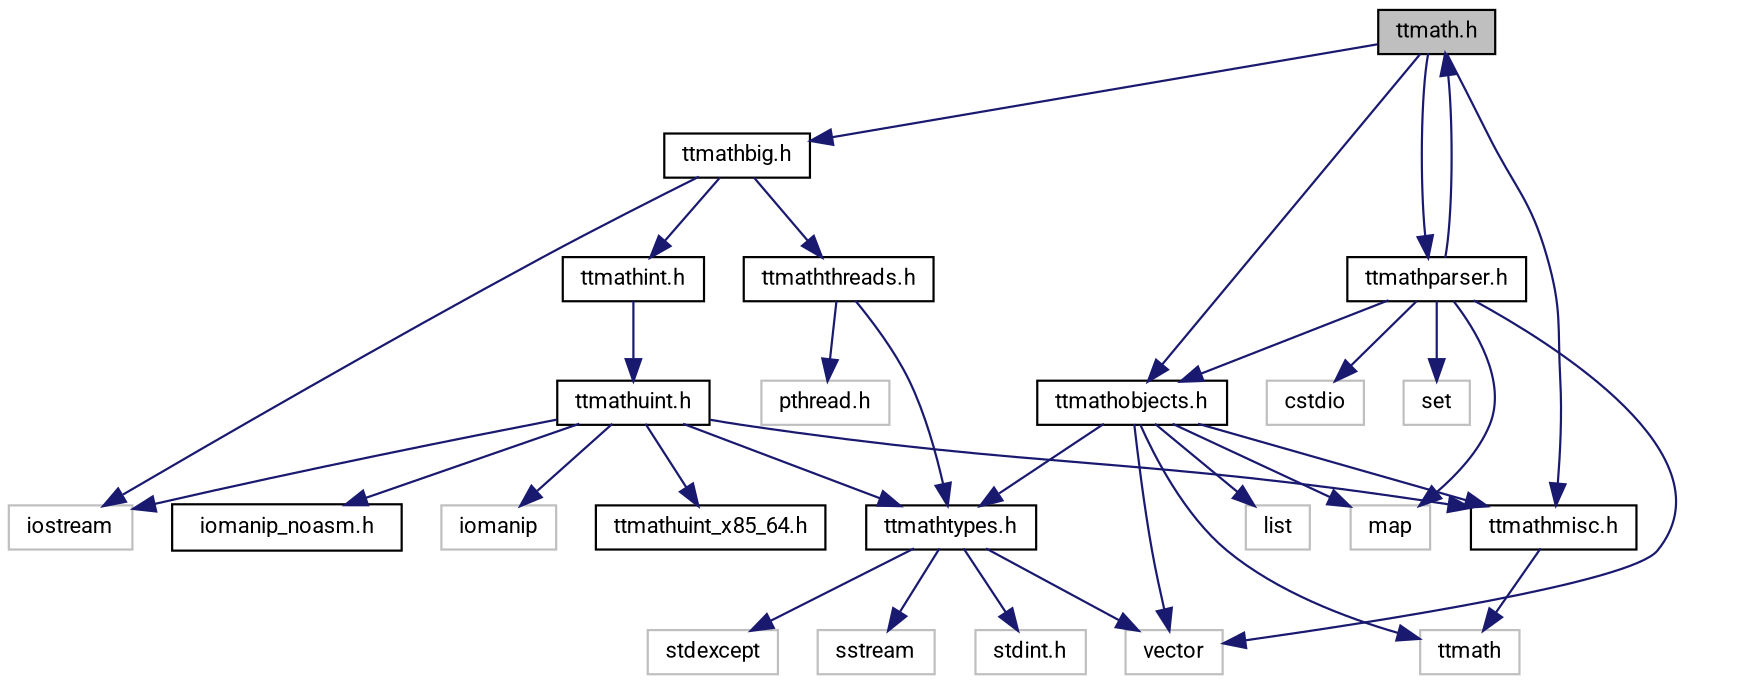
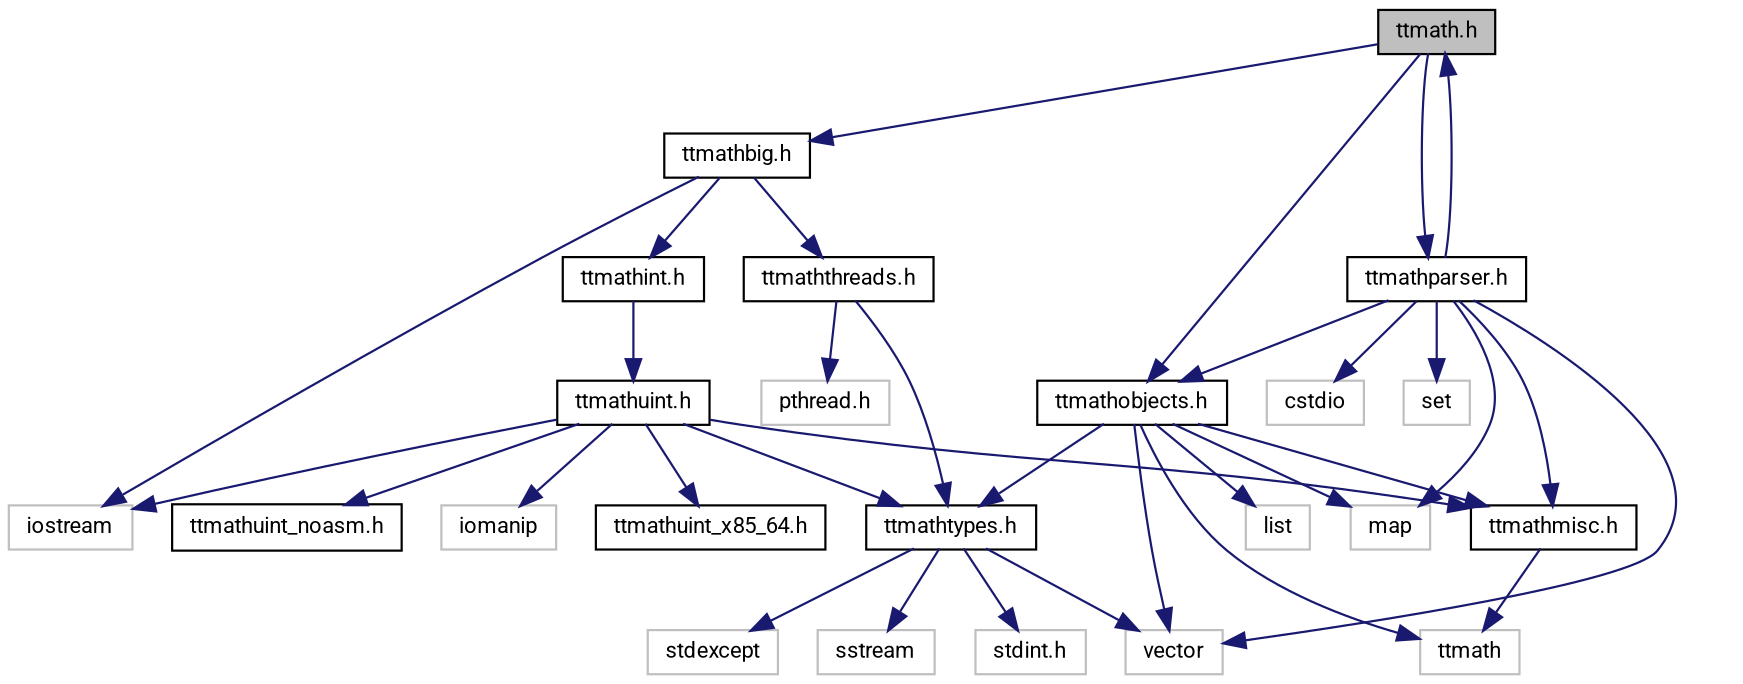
edge "ttmath.h" -> "ttmathmisc.h": now "ttmathparser.h" -> "ttmathmisc.h"
node "iomanip_noasm.h": label "iomanip_noasm.h" -> "ttmathuint_noasm.h"
